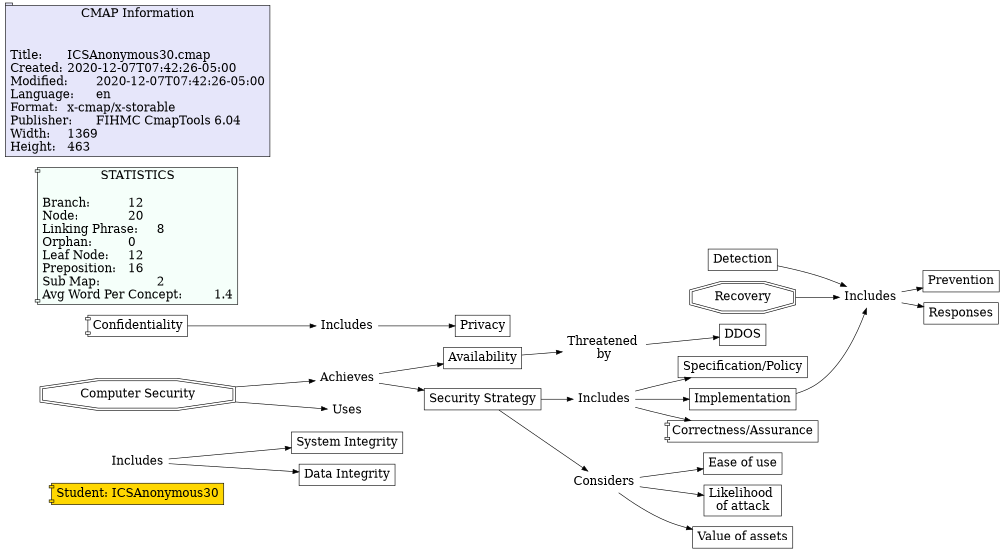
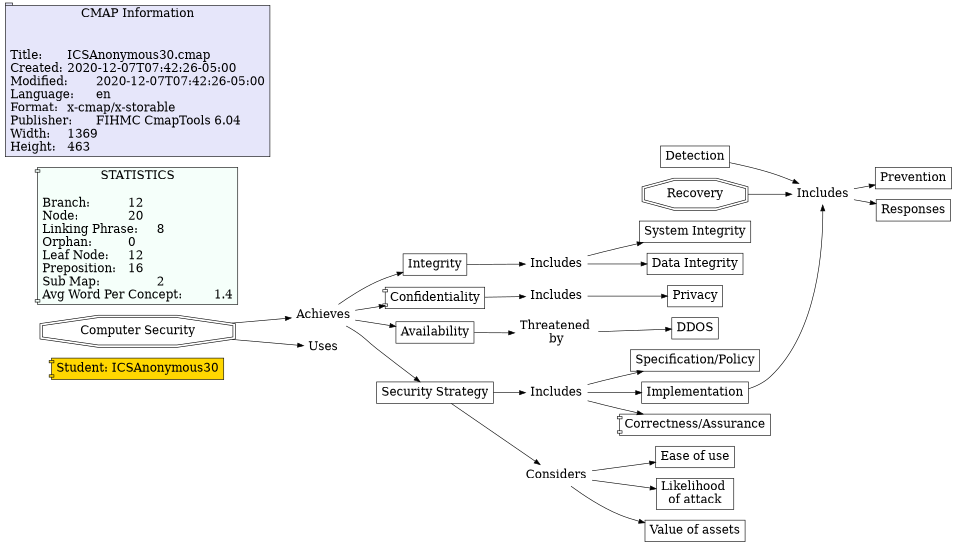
node "Integrity": added
edge "Achieves" -> "Confidentiality": added
